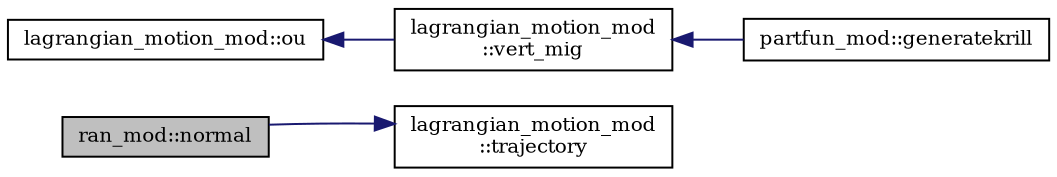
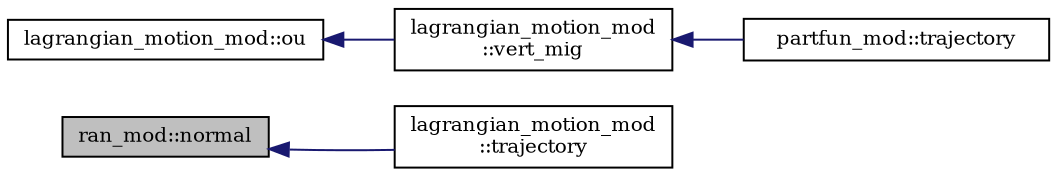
node "partfun_mod::generatekrill": label "partfun_mod::generatekrill" -> "partfun_mod::trajectory"
edge "ran_mod::normal" -> "lagrangian_motion_mod ::trajectory": reversed
